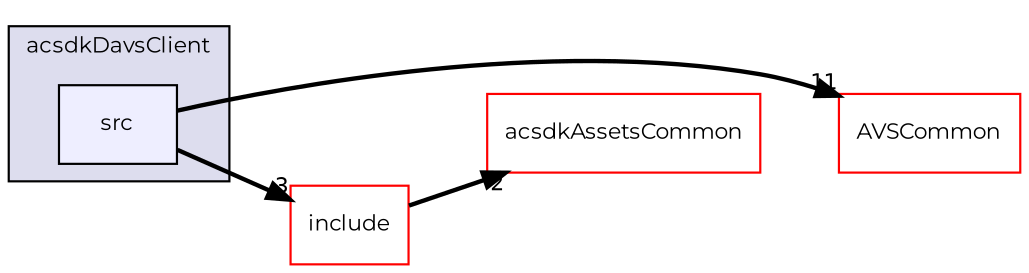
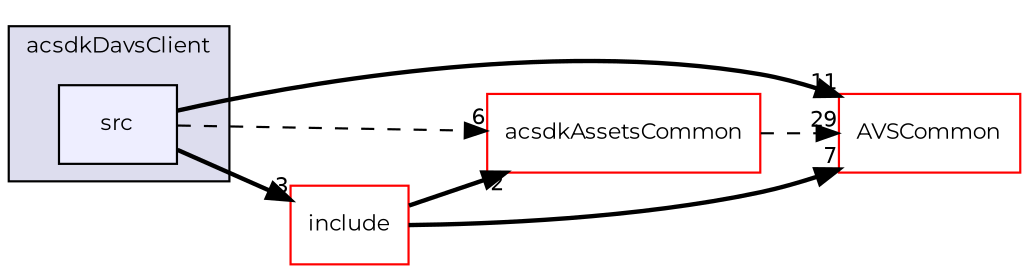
edge "src" -> "acsdkAssetsCommon": added
edge "acsdkAssetsCommon" -> "AVSCommon": added
edge "include" -> "AVSCommon": added
